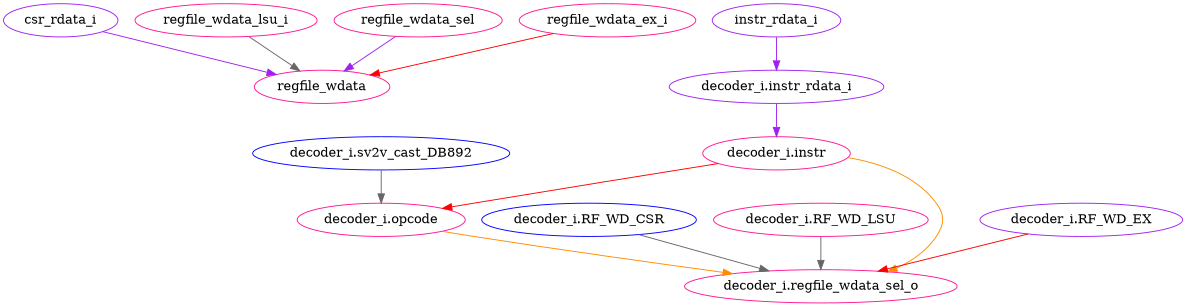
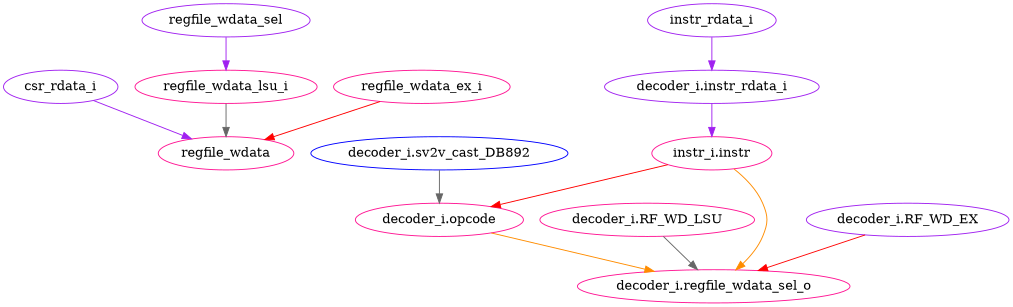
node "regfile_wdata_sel": color deeppink -> purple
edge "regfile_wdata_sel" -> "regfile_wdata": now "regfile_wdata_sel" -> "regfile_wdata_lsu_i"
node "decoder_i.instr": label "decoder_i.instr" -> "instr_i.instr"
node "decoder_i.RF_WD_CSR": removed
